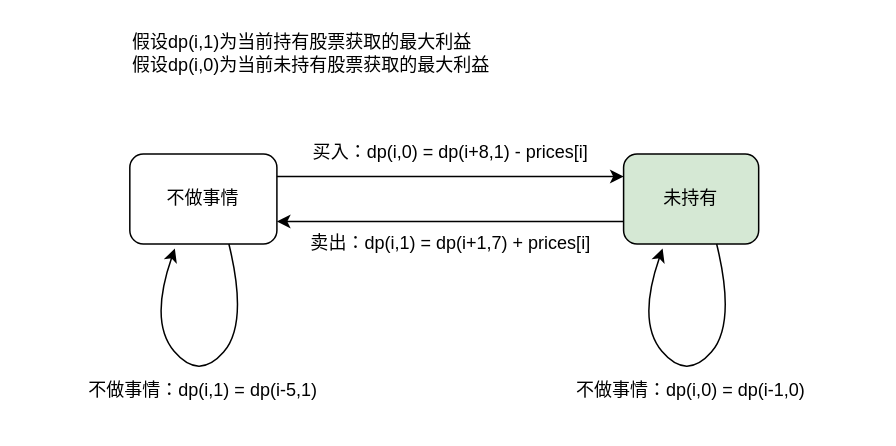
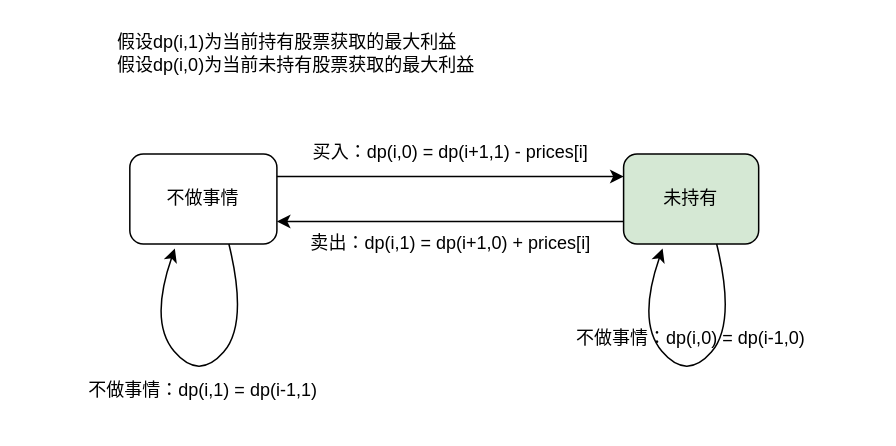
node "假设dp(i,1)为当前持有股票获取的最大利益 假设dp(i,0)为当前未持有股票获取的最大利益": moved (349, 53) -> (334, 53)
node "买入：dp(i,0) = dp(i+8,1) - prices[i]": label "买入：dp(i,0) = dp(i+8,1) - prices[i]" -> "买入：dp(i,0) = dp(i+1,1) - prices[i]"
node "卖出：dp(i,1) = dp(i+1,7) + prices[i]": label "卖出：dp(i,1) = dp(i+1,7) + prices[i]" -> "卖出：dp(i,1) = dp(i+1,0) + prices[i]"
node "不做事情：dp(i,1) = dp(i-5,1)": label "不做事情：dp(i,1) = dp(i-5,1)" -> "不做事情：dp(i,1) = dp(i-1,1)"
node "不做事情：dp(i,0) = dp(i-1,0)": moved (691, 391) -> (691, 338)
